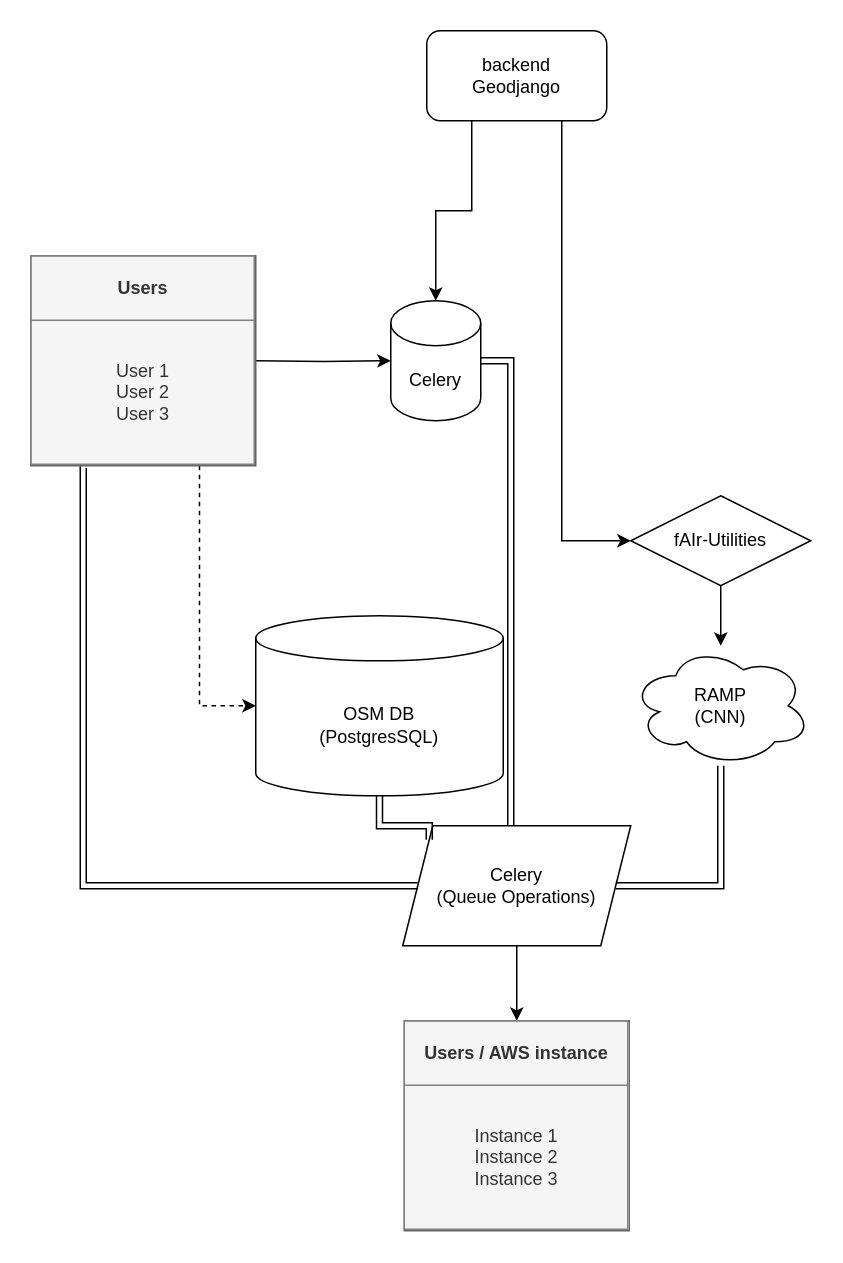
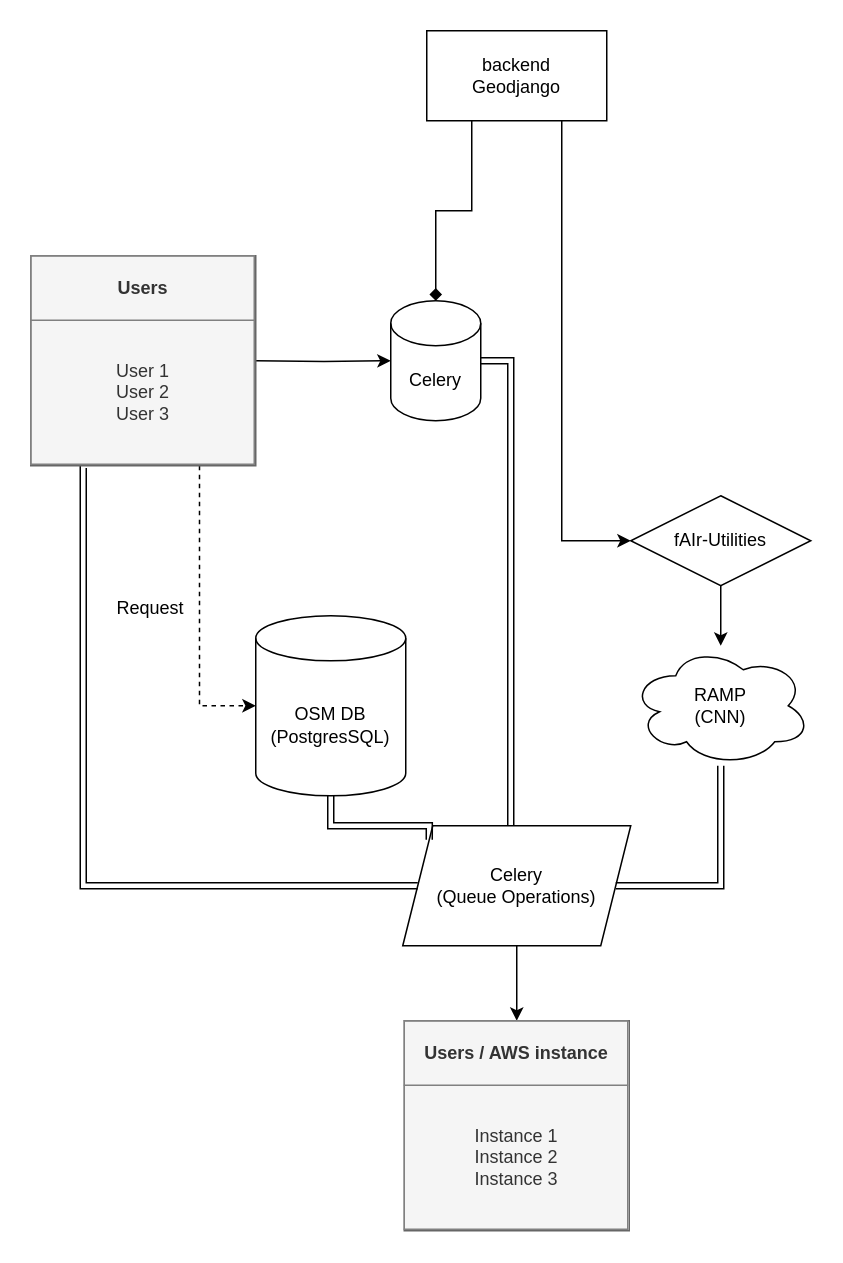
node "backend Geodjango": shape rounded rectangle -> rectangle
edge "backend Geodjango" -> "Celery": arrowhead classic -> diamond
node "Request": added
node "OSM DB (PostgresSQL)": size 248x180 -> 150x180
